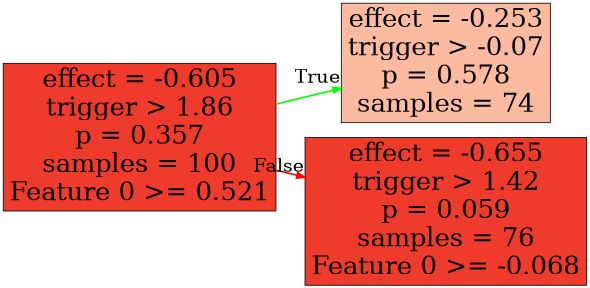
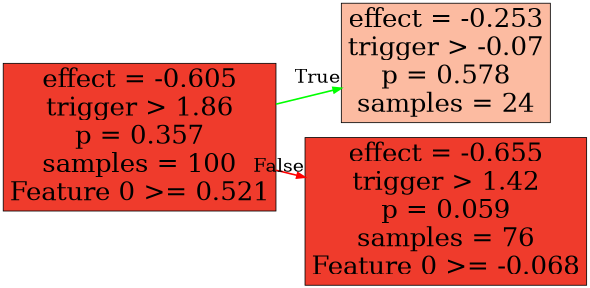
node "effect = -0.253 trigger > -0.07 p = 0.578 samples = 74": label "effect = -0.253 trigger > -0.07 p = 0.578 samples = 74" -> "effect = -0.253 trigger > -0.07 p = 0.578 samples = 24"
